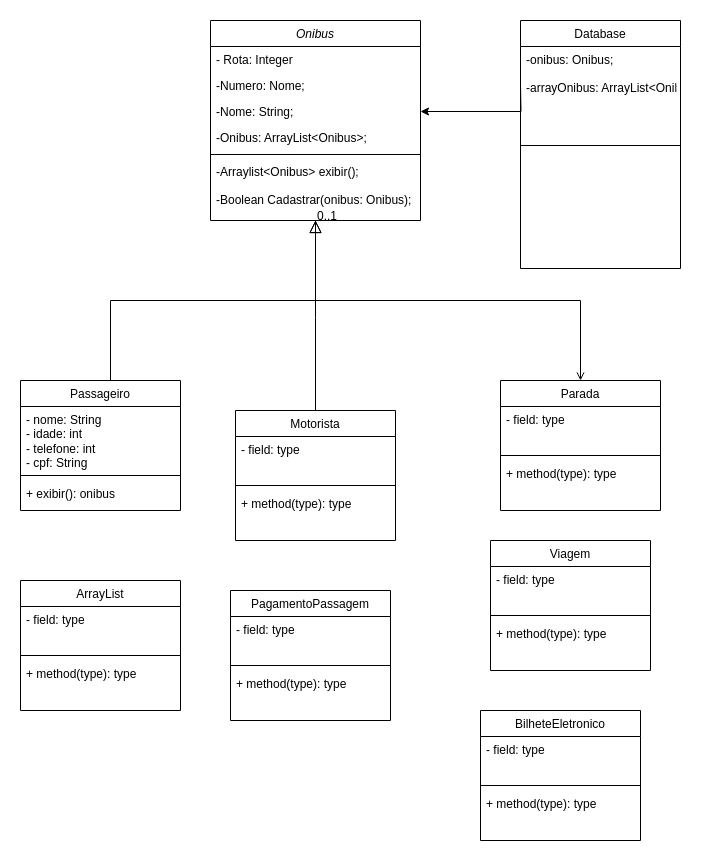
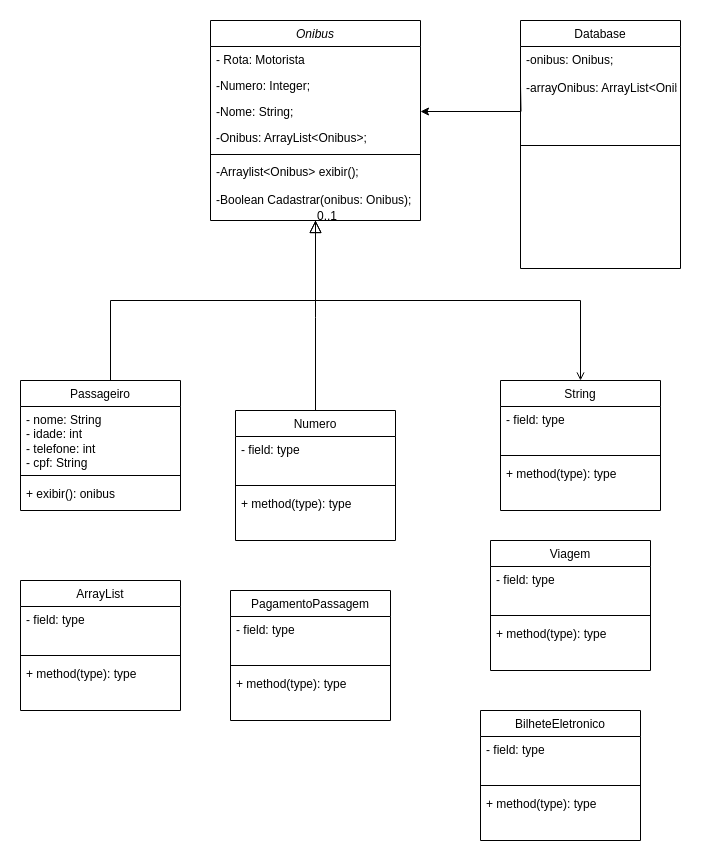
node "- Rota: Integer": label "- Rota: Integer" -> "- Rota: Motorista"
node "-Numero: Nome;": label "-Numero: Nome;" -> "-Numero: Integer;"
node "Parada": label "Parada" -> "String"
node "Motorista": label "Motorista" -> "Numero"
